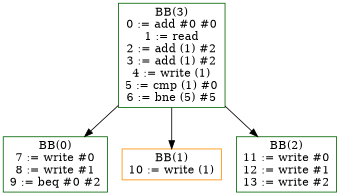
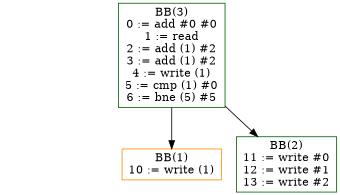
node "BB(0) 7 := write #0 8 := write #1 9 := beq #0 #2": removed
